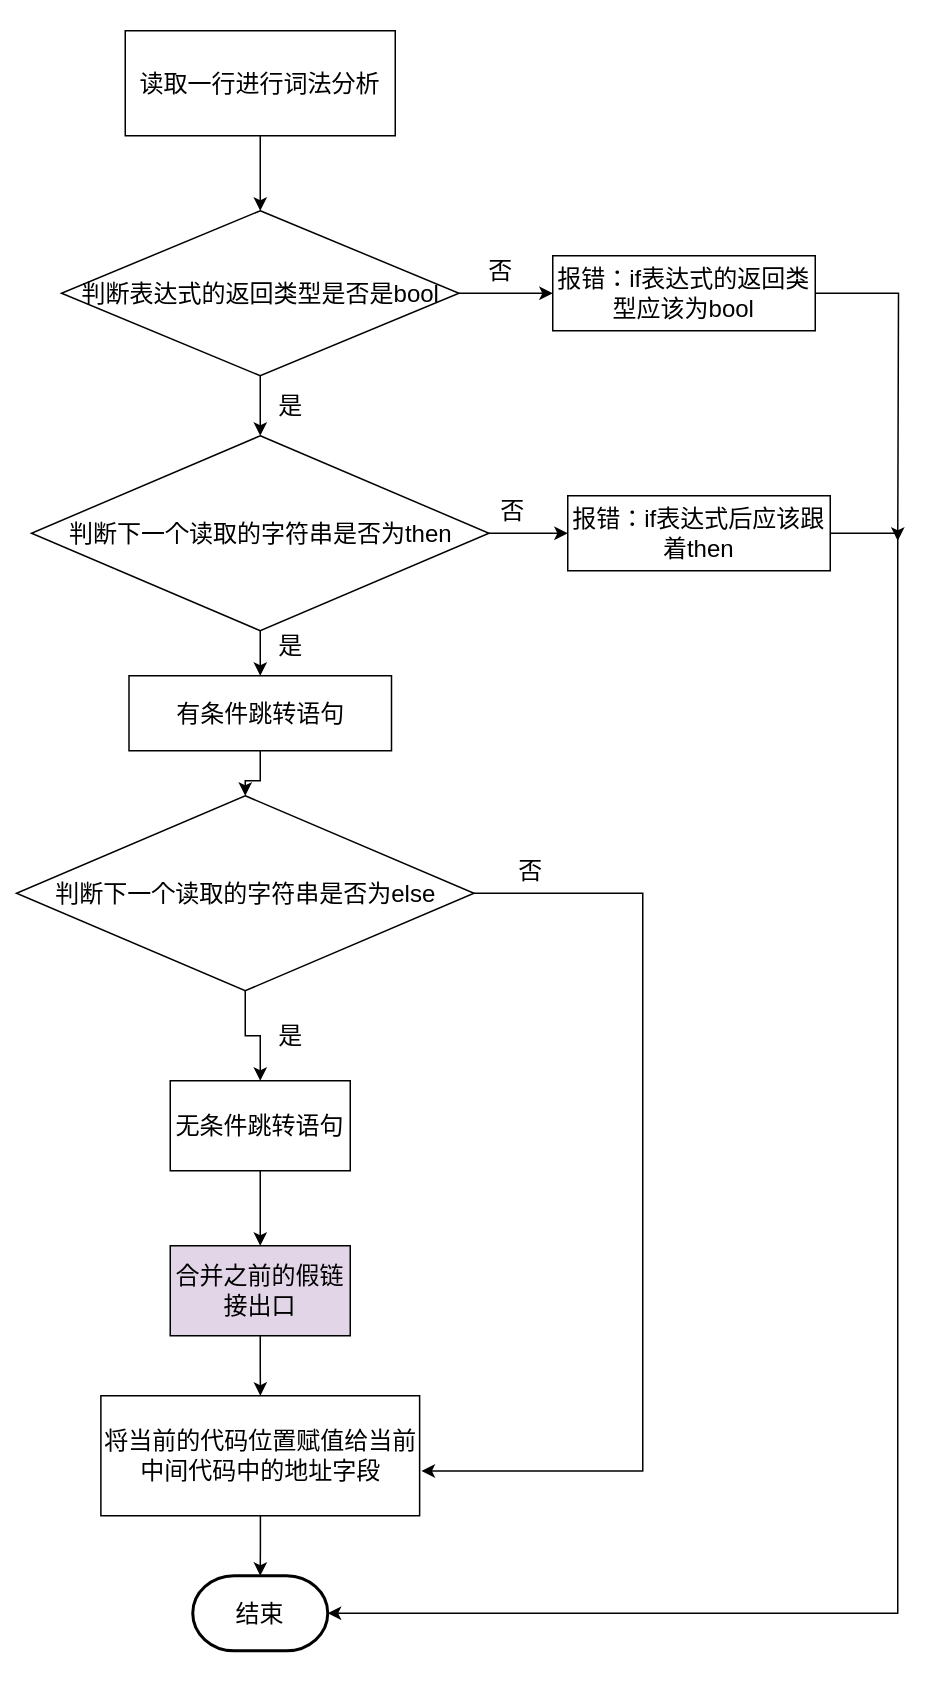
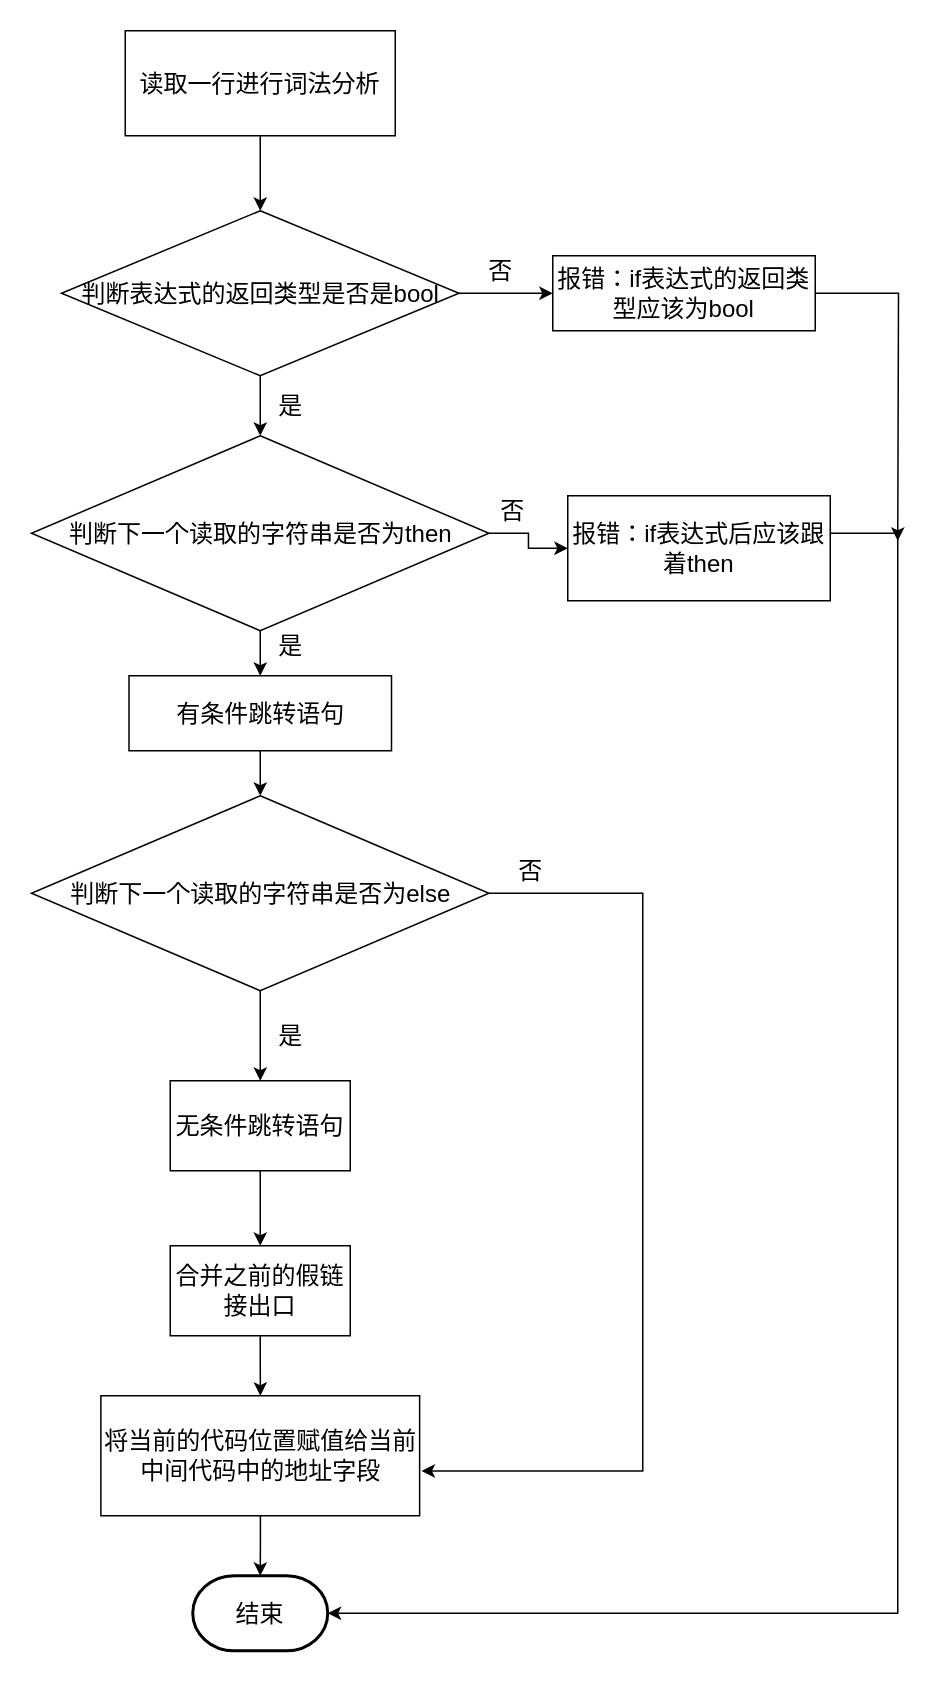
node "报错：if表达式后应该跟着then": size 263x75 -> 263x105
node "判断下一个读取的字符串是否为else": moved (245, 893) -> (260, 893)
node "合并之前的假链接出口": fillcolor #e1d5e7 -> #ffffff
